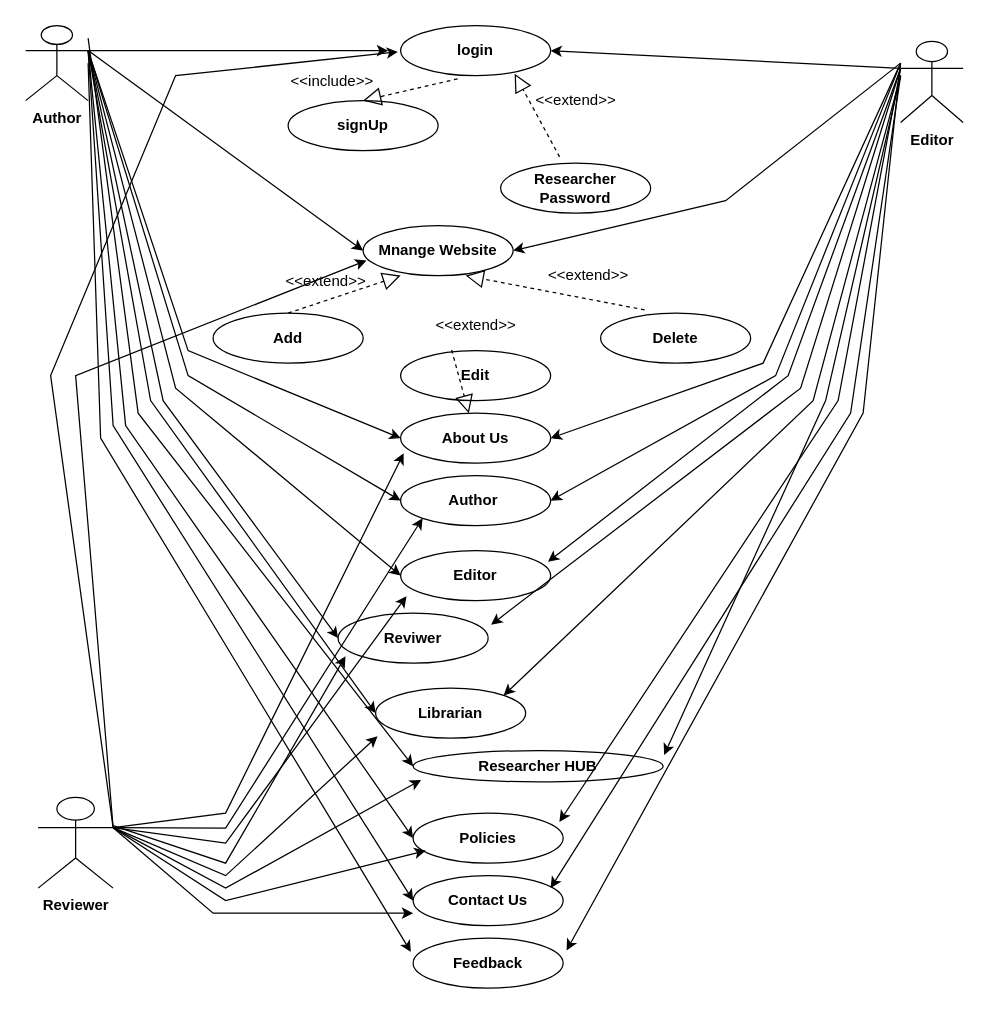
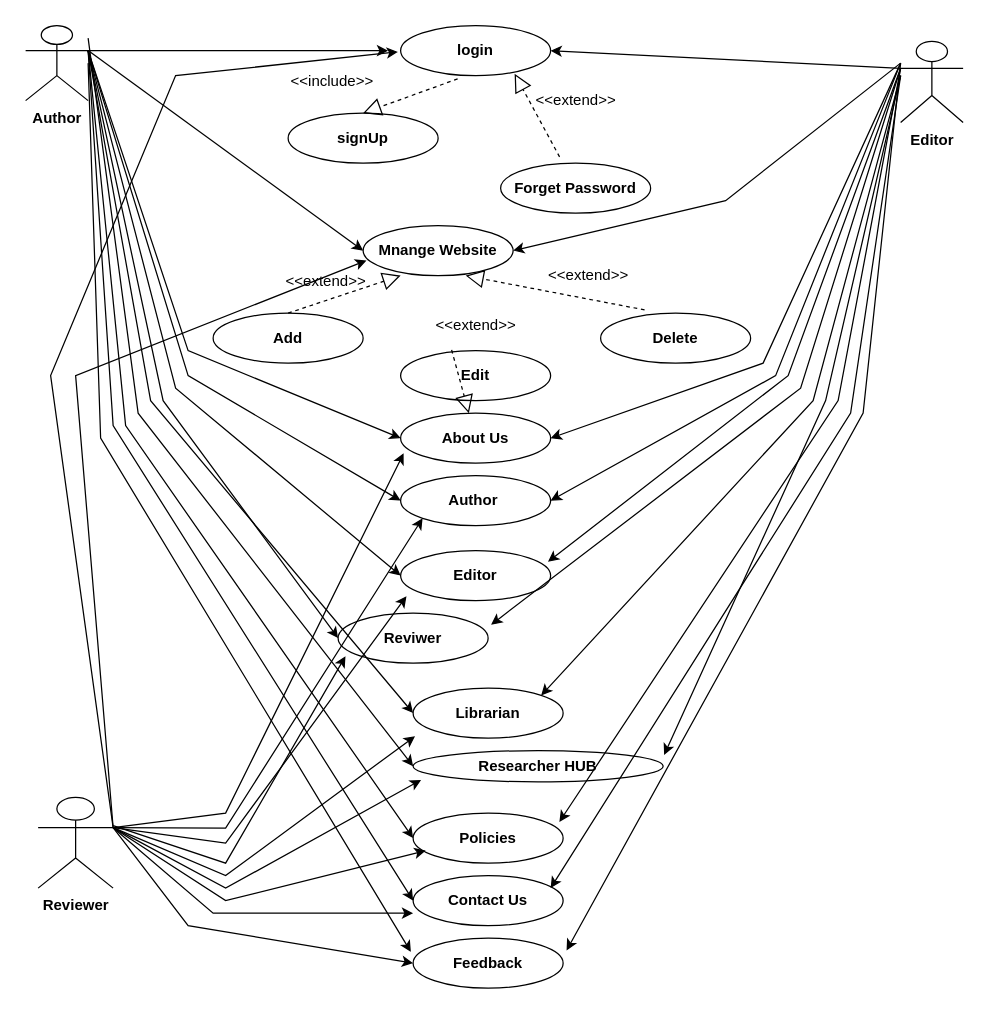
node "signUp": moved (363, 126) -> (363, 138)
node "Researcher Password": label "Researcher Password" -> "Forget Password"
node "Librarian": moved (451, 713) -> (488, 713)
edge "Reviewer" -> "Feedback": added
